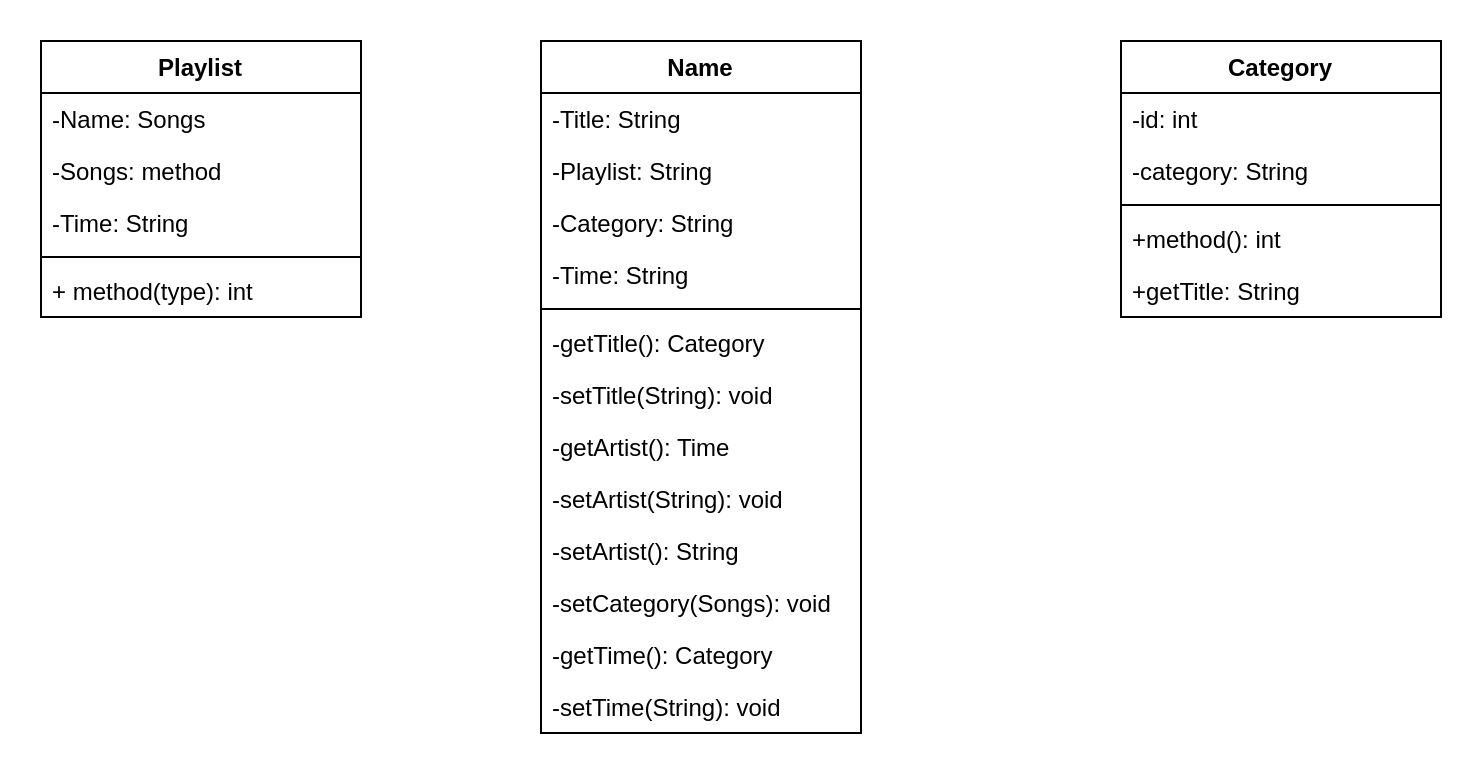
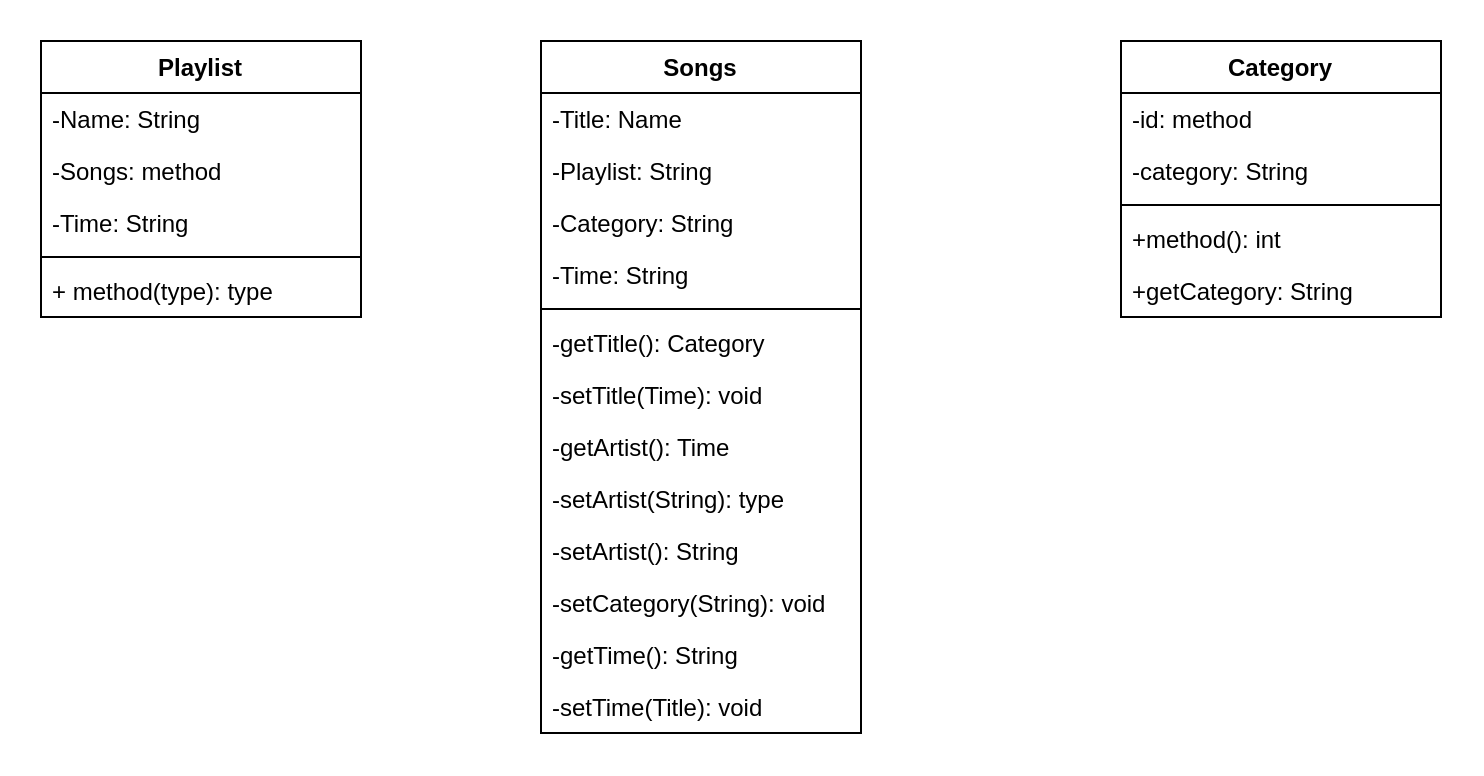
node "Name": label "Name" -> "Songs"
node "-Name: Songs": label "-Name: Songs" -> "-Name: String"
node "-Title: String": label "-Title: String" -> "-Title: Name"
node "-id: int": label "-id: int" -> "-id: method"
node "+ method(type): int": label "+ method(type): int" -> "+ method(type): type"
node "+getTitle: String": label "+getTitle: String" -> "+getCategory: String"
node "-setTitle(String): void": label "-setTitle(String): void" -> "-setTitle(Time): void"
node "-setArtist(String): void": label "-setArtist(String): void" -> "-setArtist(String): type"
node "-setCategory(Songs): void": label "-setCategory(Songs): void" -> "-setCategory(String): void"
node "-getTime(): Category": label "-getTime(): Category" -> "-getTime(): String"
node "-setTime(String): void": label "-setTime(String): void" -> "-setTime(Title): void"
